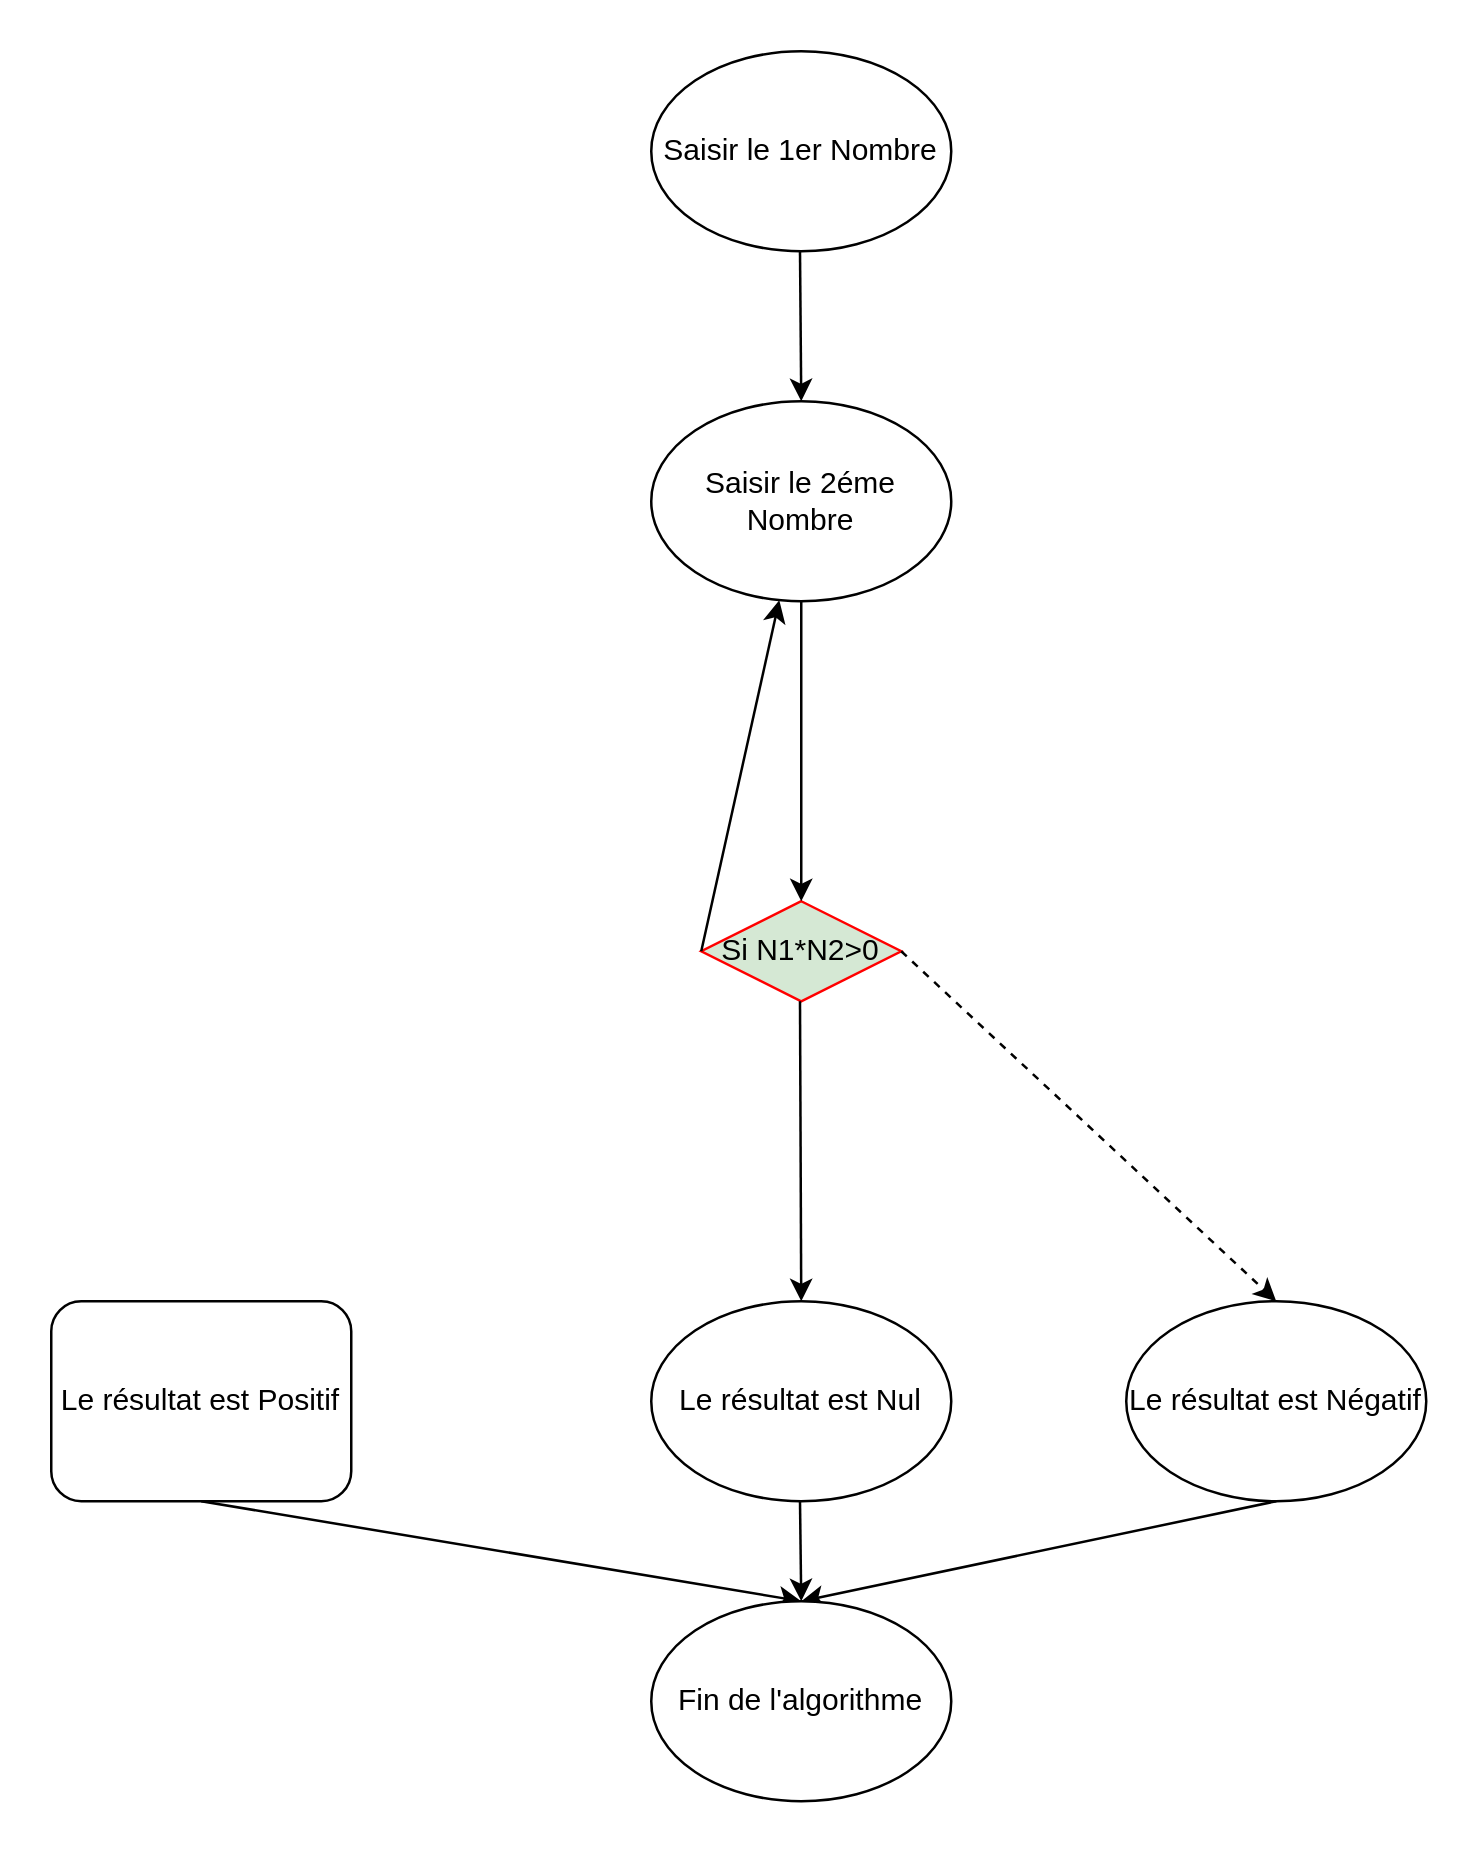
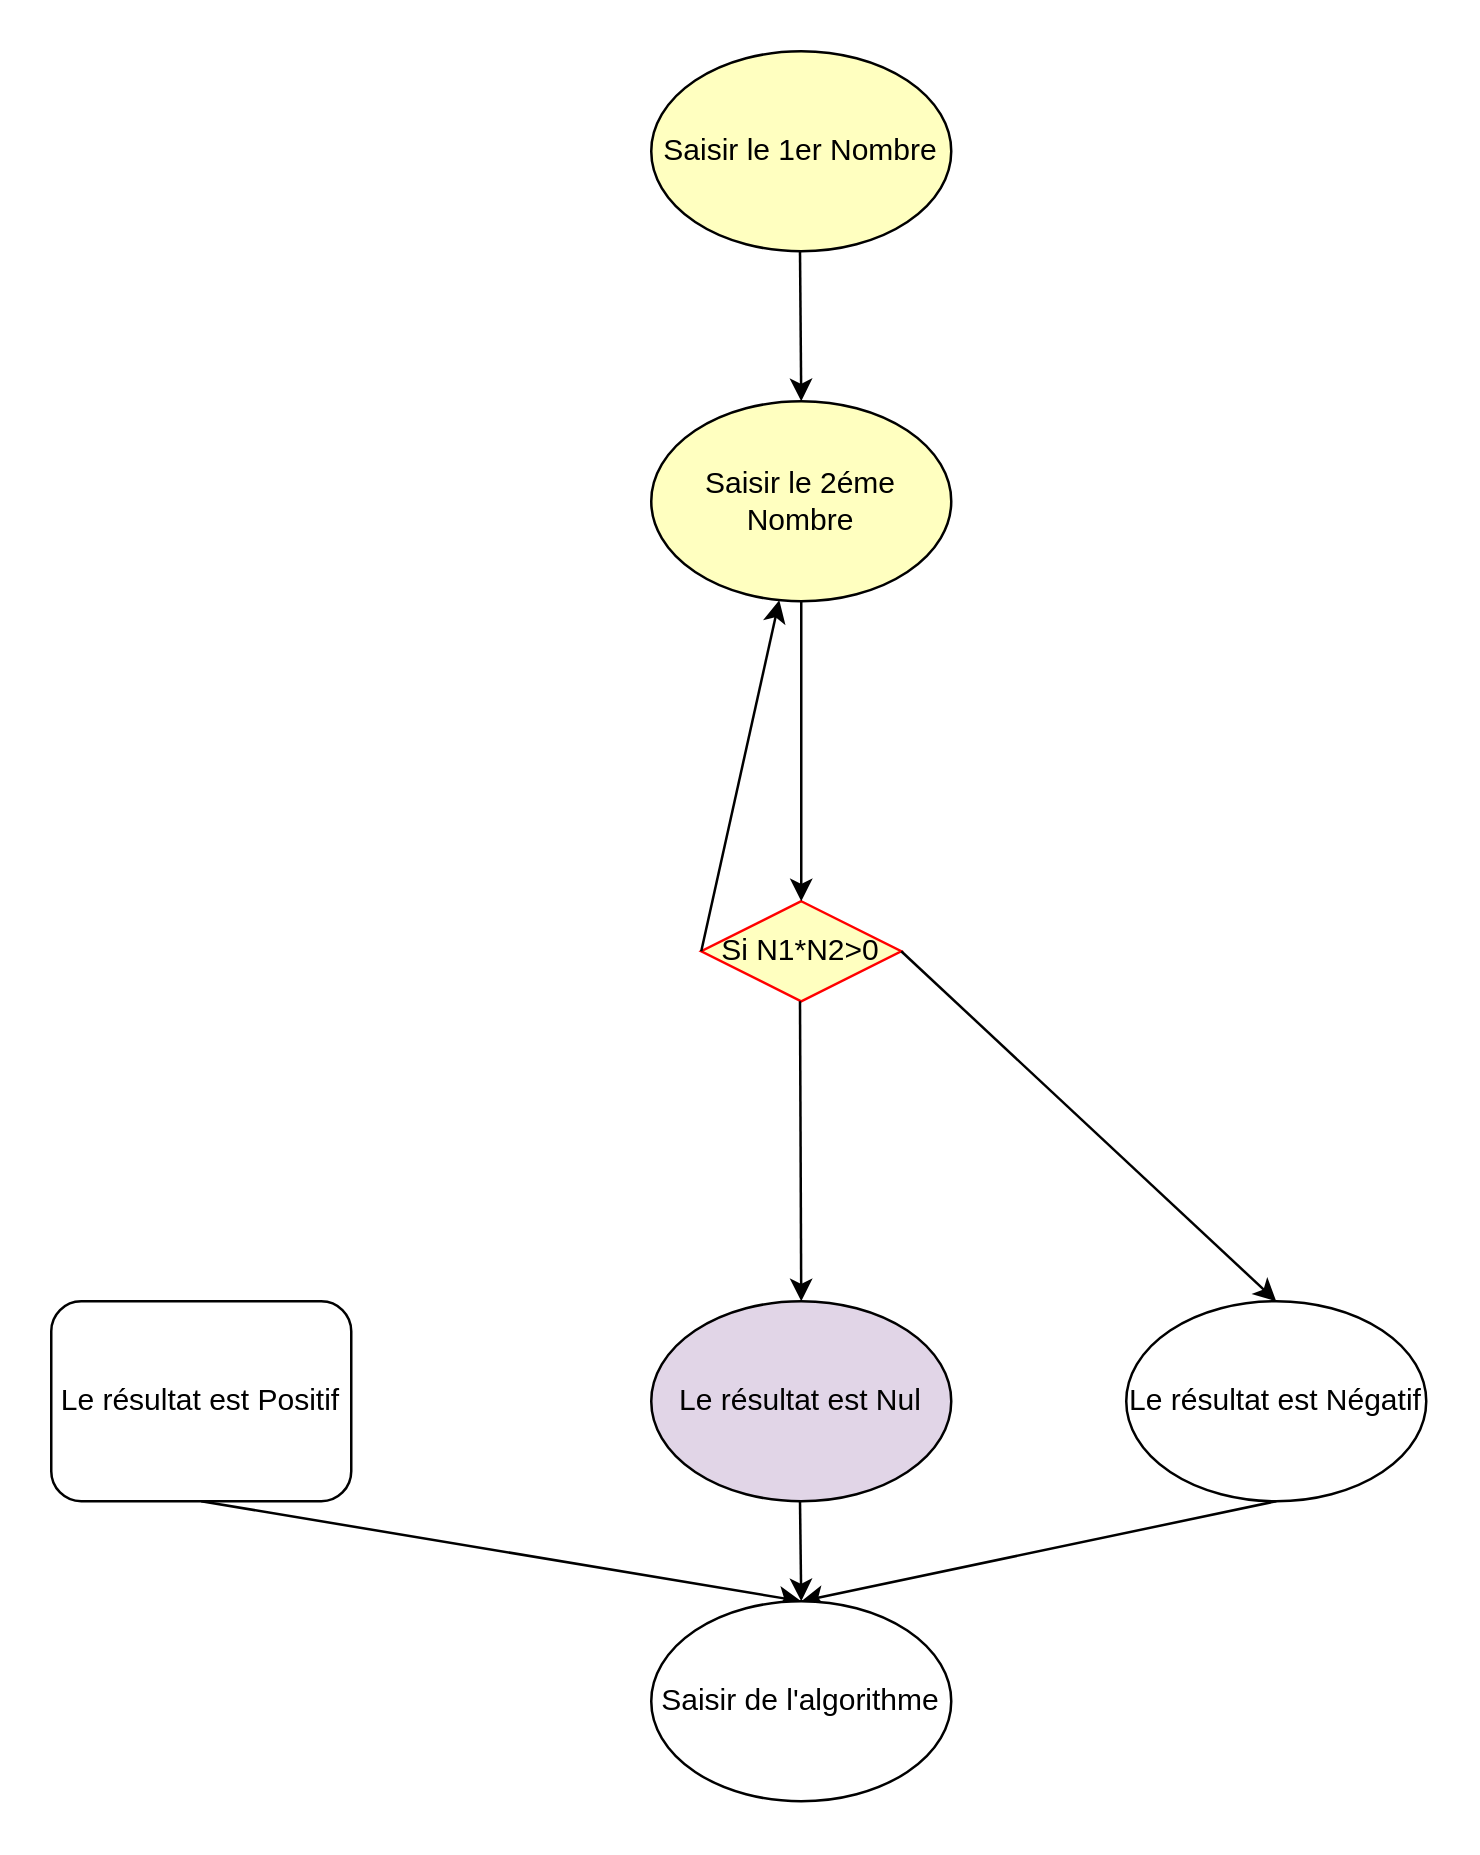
node "Saisir le 1er Nombre": fillcolor #ffffff -> #ffffc0
node "Saisir le 2éme Nombre": fillcolor #ffffff -> #ffffc0
node "Si N1*N2>0": fillcolor #d5e8d4 -> #ffffc0
edge "Si N1*N2>0" -> "Le résultat est Négatif": style dashed -> solid
node "Le résultat est Nul": fillcolor #ffffff -> #e1d5e7
node "Fin de l'algorithme": label "Fin de l'algorithme" -> "Saisir de l'algorithme"
